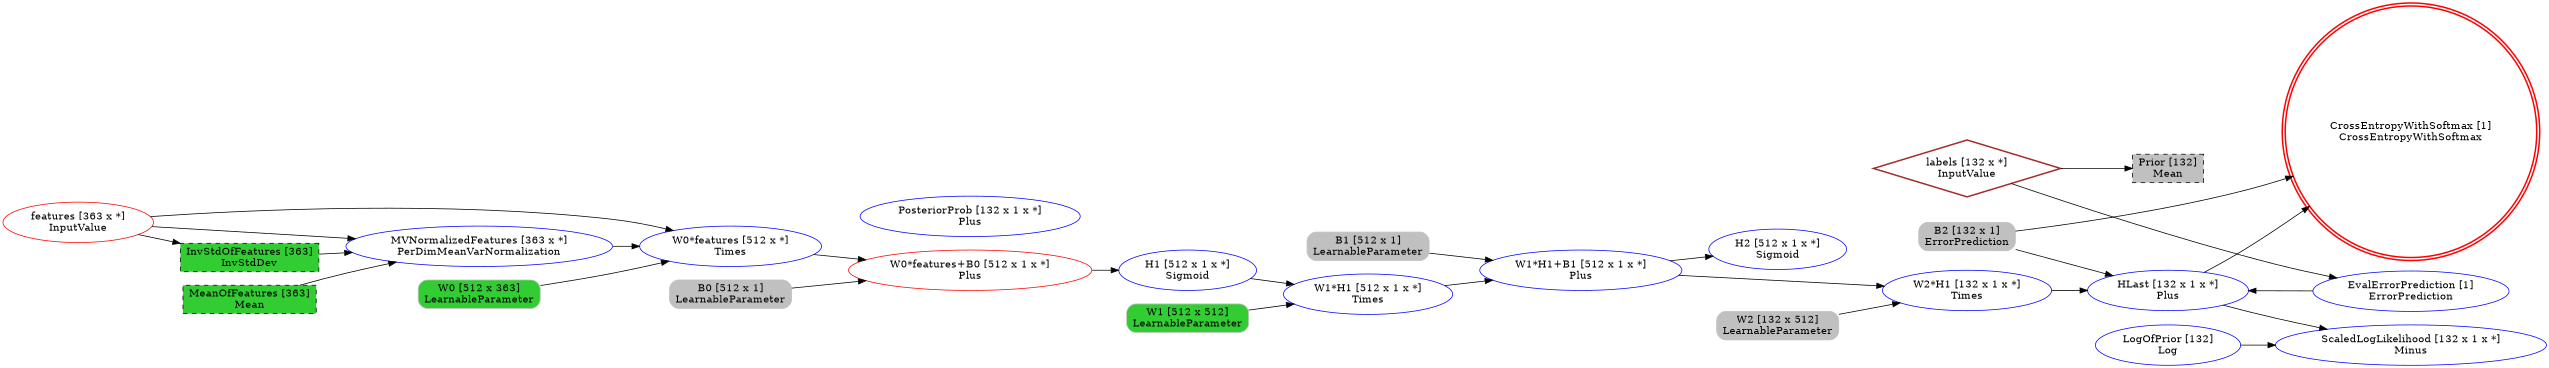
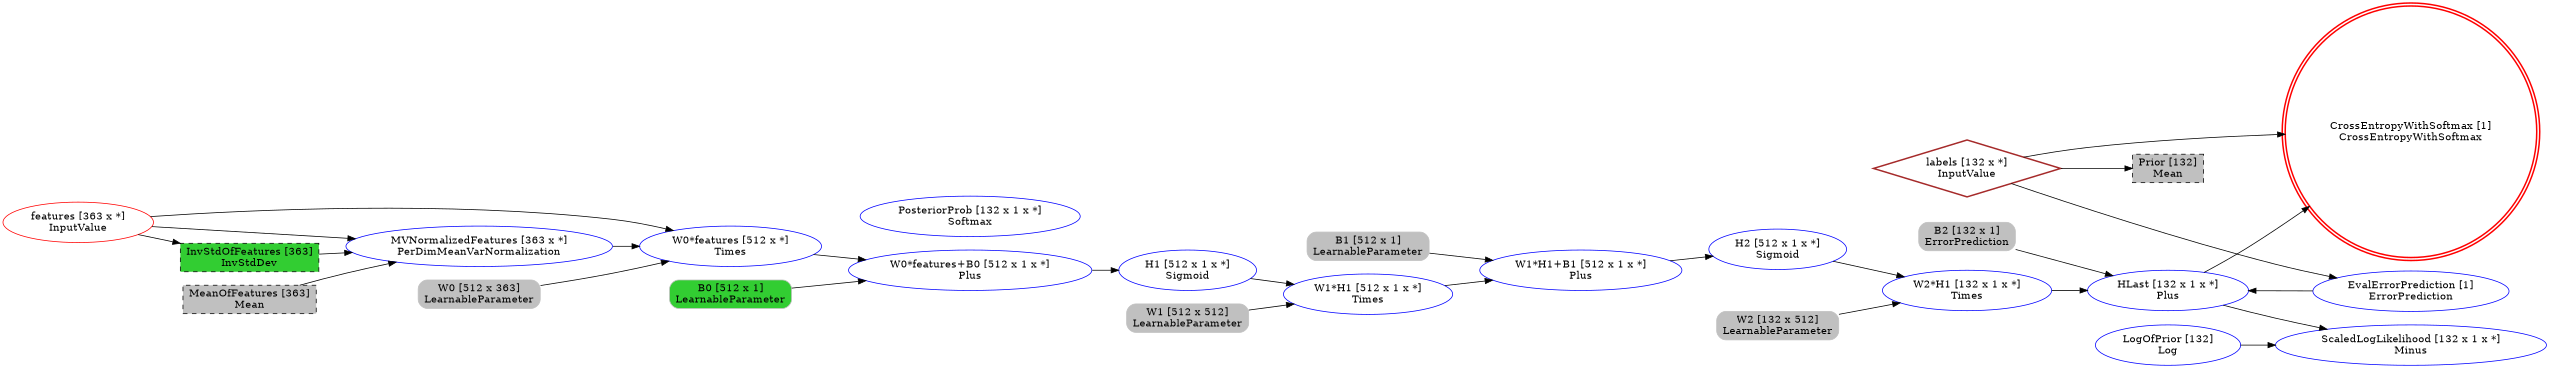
edge "B2 [132 x 1] ErrorPrediction" -> "CrossEntropyWithSoftmax [1] CrossEntropyWithSoftmax": now "labels [132 x *] InputValue" -> "CrossEntropyWithSoftmax [1] CrossEntropyWithSoftmax"
node "PosteriorProb [132 x 1 x *] Plus": label "PosteriorProb [132 x 1 x *] Plus" -> "PosteriorProb [132 x 1 x *] Softmax"
node "W0*features+B0 [512 x 1 x *] Plus": color red -> blue
edge "W1*H1+B1 [512 x 1 x *] Plus" -> "W2*H1 [132 x 1 x *] Times": now "H2 [512 x 1 x *] Sigmoid" -> "W2*H1 [132 x 1 x *] Times"
node "W0 [512 x 363] LearnableParameter": fillcolor limegreen -> gray
node "B0 [512 x 1] LearnableParameter": fillcolor gray -> limegreen
node "MeanOfFeatures [363] Mean": fillcolor limegreen -> gray
node "W1 [512 x 512] LearnableParameter": fillcolor limegreen -> gray
